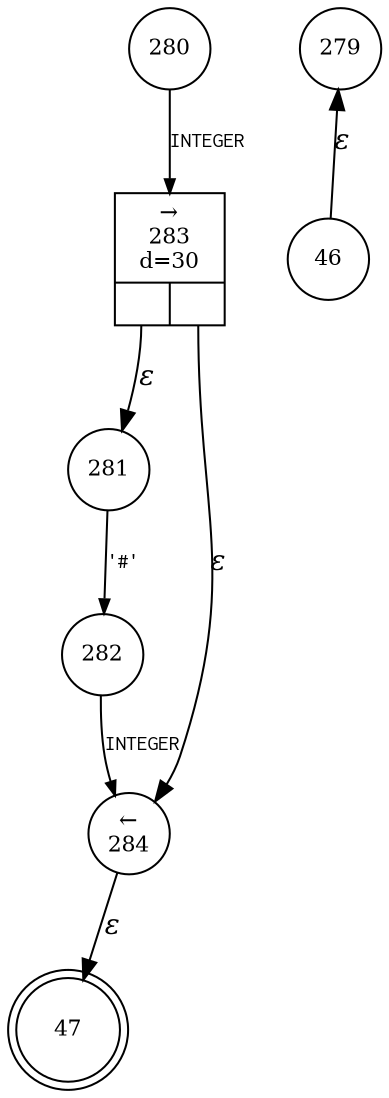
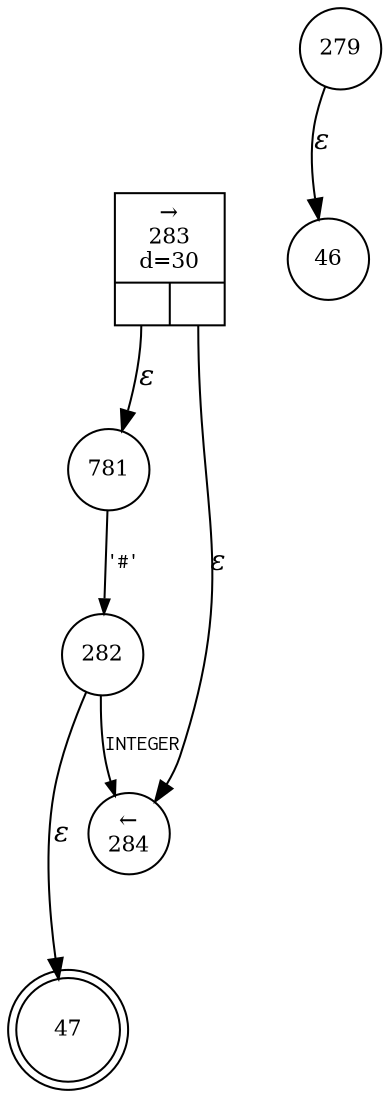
node "280": removed
edge "46" -> "279": reversed
node "281": label "281" -> "781"
edge "← 284" -> "47": now "282" -> "47"
